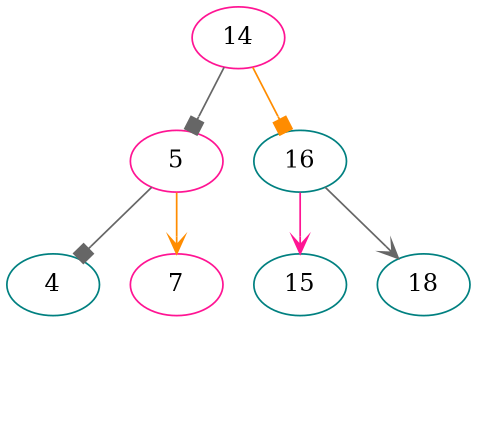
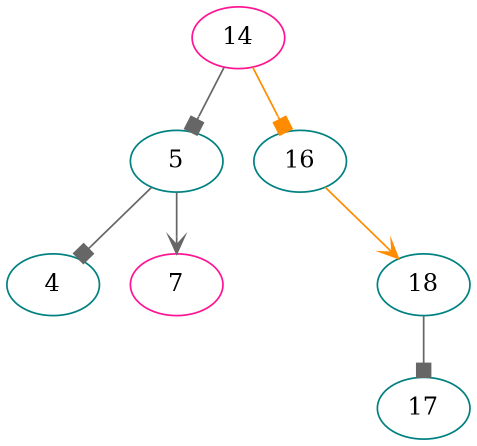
node "5": color deeppink -> teal
edge "5" -> "7": color darkorange -> gray40
edge "16" -> "18": color gray40 -> darkorange
node "15": removed
node "17": added
